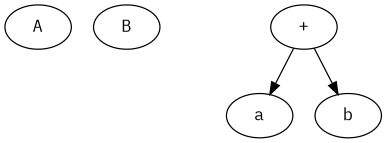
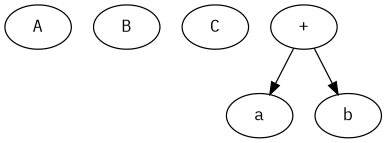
node "C": added
